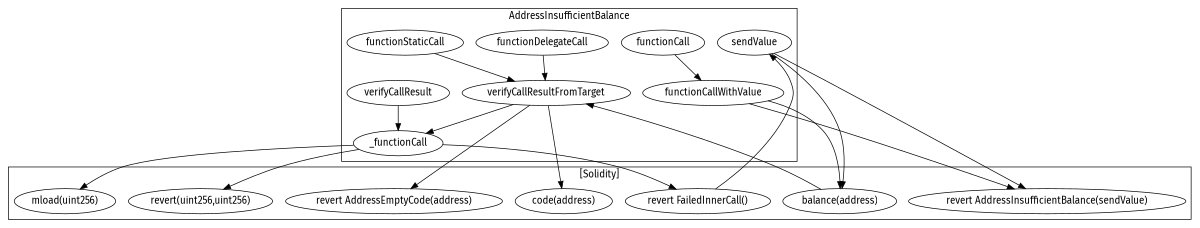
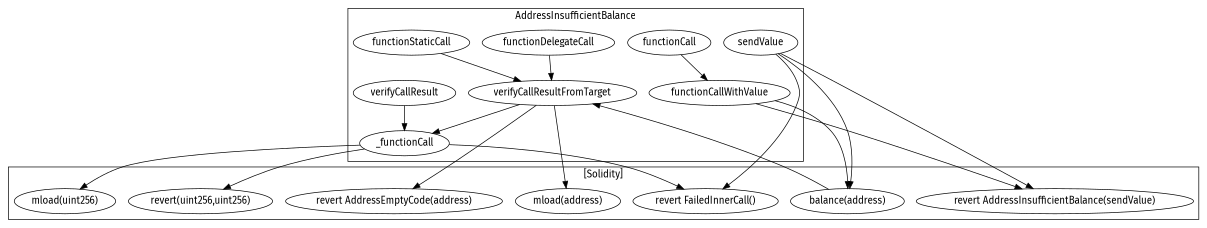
edge "revert FailedInnerCall()" -> "sendValue": reversed
node "code(address)": label "code(address)" -> "mload(address)"
